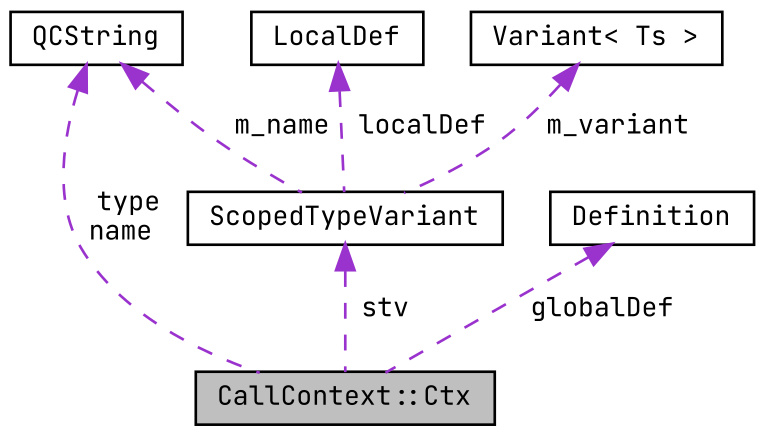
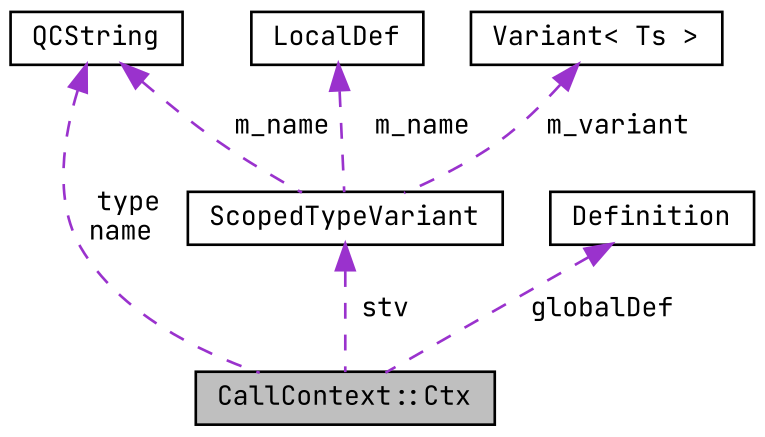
edge "ScopedTypeVariant" -> "LocalDef": label " localDef" -> " m_name"
